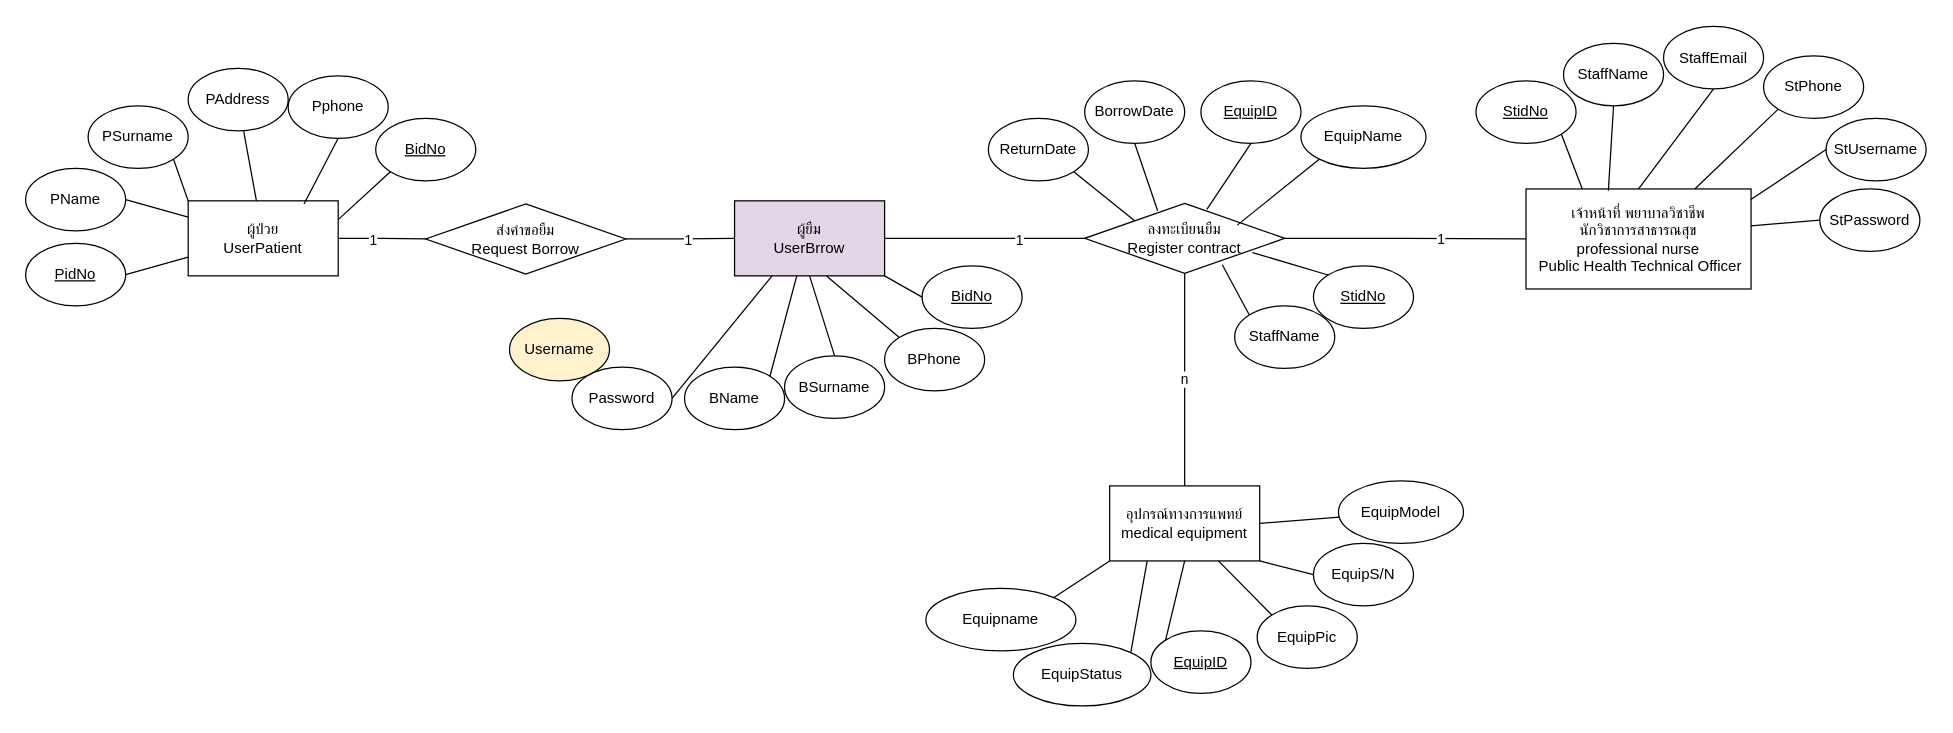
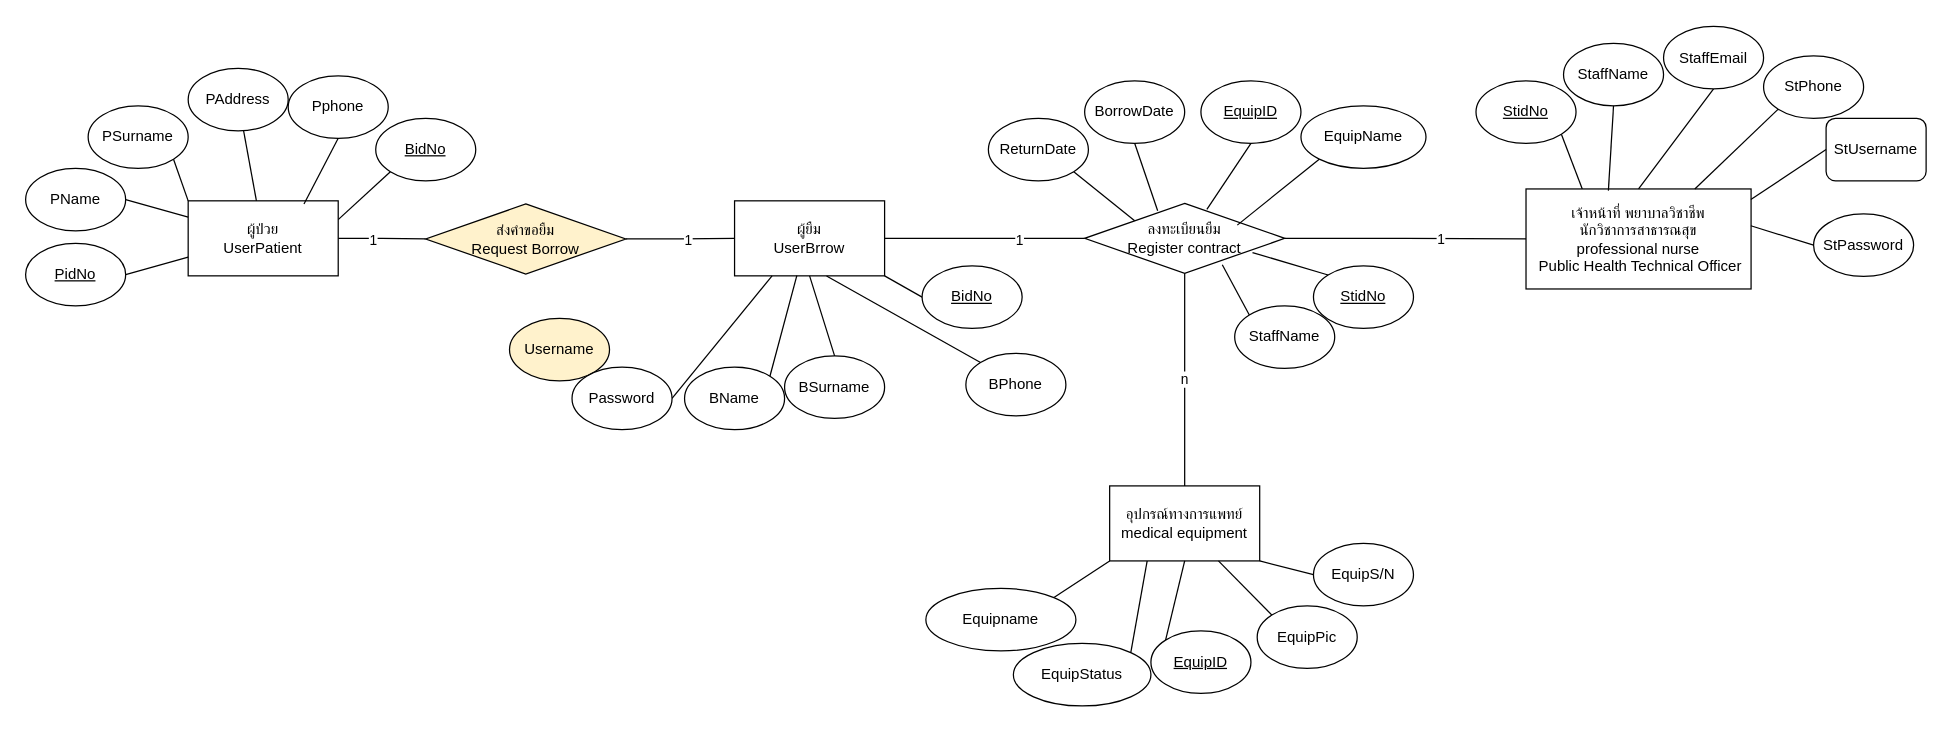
node "StUsername": shape ellipse -> rounded rectangle
node "StPassword": moved (1869, 220) -> (1863, 245)
node "ผู้ยืม UserBrrow": fillcolor #e1d5e7 -> #ffffff
node "ส่งคำขอยืม Request Borrow": fillcolor #ffffff -> #fff2cc
node "BPhone": moved (934, 359) -> (1016, 384)
node "EquipModel": removed
edge "EquipModel" -- "อุปกรณ์ทางการแพทย์ medical equipment": removed
